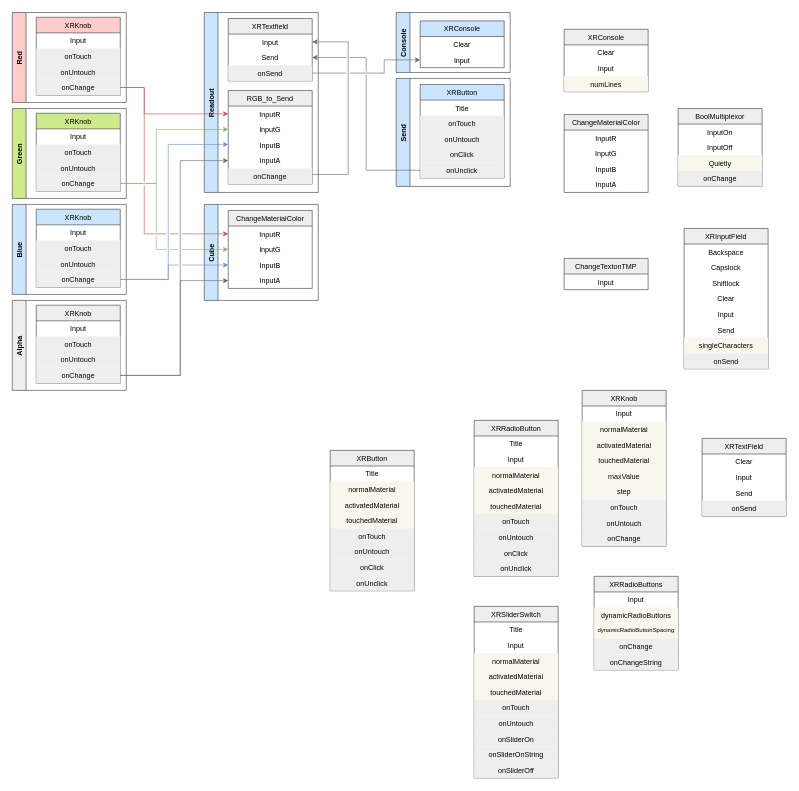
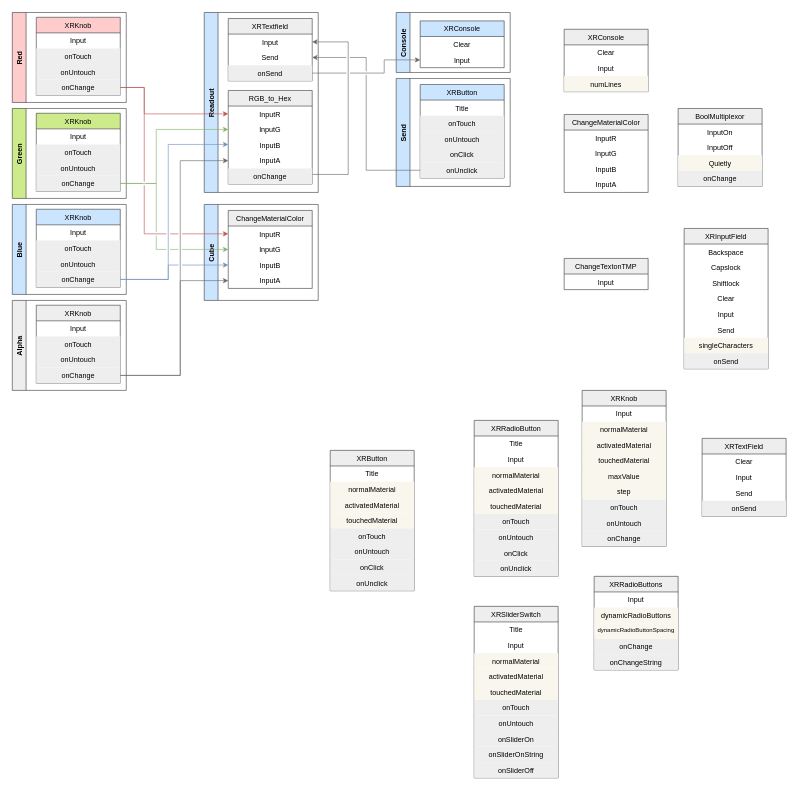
node "RGB_to_Send": label "RGB_to_Send" -> "RGB_to_Hex"
